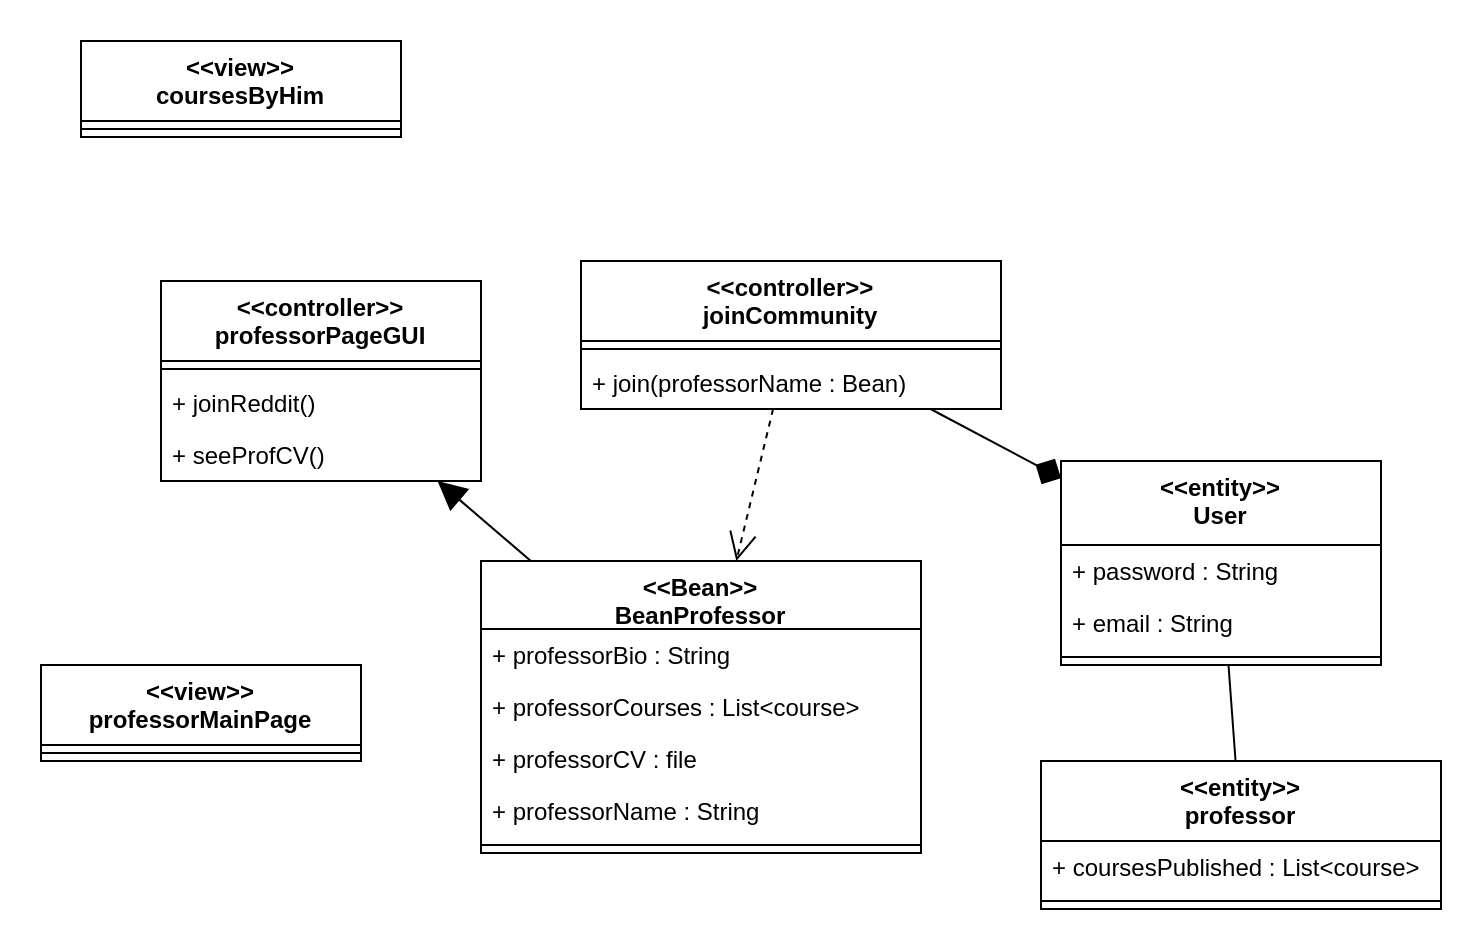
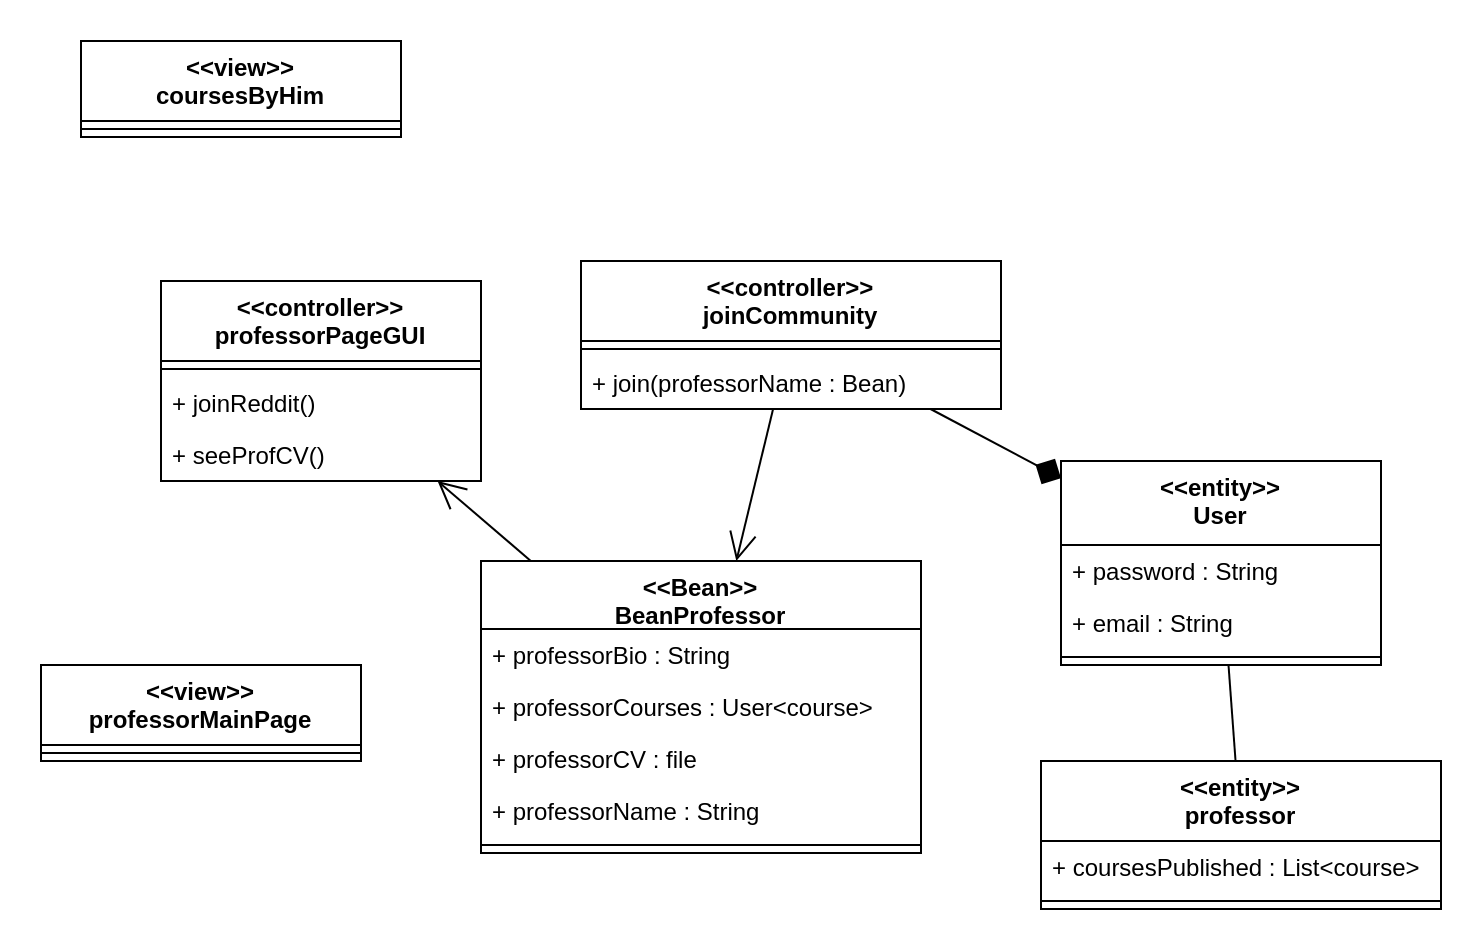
edge "<<controller>> joinCommunity" -> "<<Bean>> BeanProfessor": style dashed -> solid
edge "<<Bean>> BeanProfessor" -> "<<controller>> professorPageGUI": arrowhead block -> open
node "+ professorCourses : List<course>": label "+ professorCourses : List<course>" -> "+ professorCourses : User<course>"
